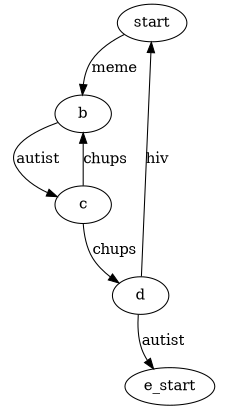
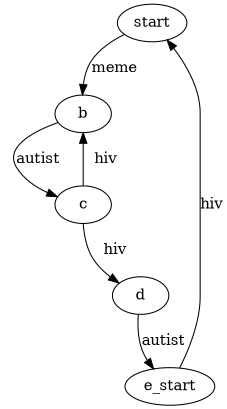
edge "c" -> "b": label "chups" -> "hiv"
edge "d" -> "start": now "e_start" -> "start"
edge "c" -> "d": label "chups" -> "hiv"
